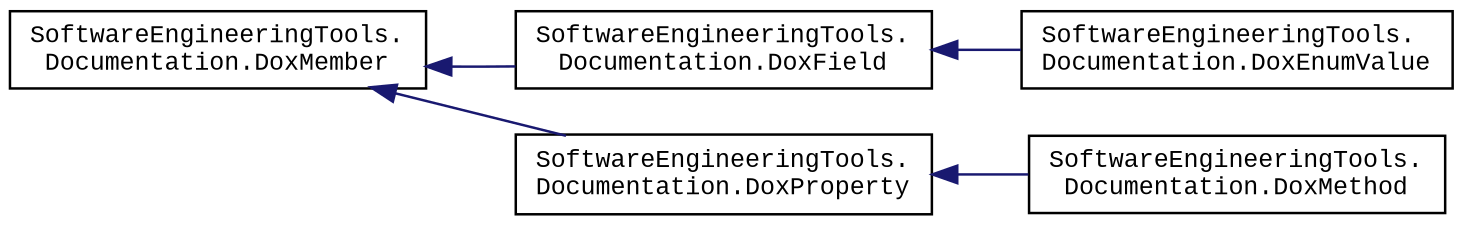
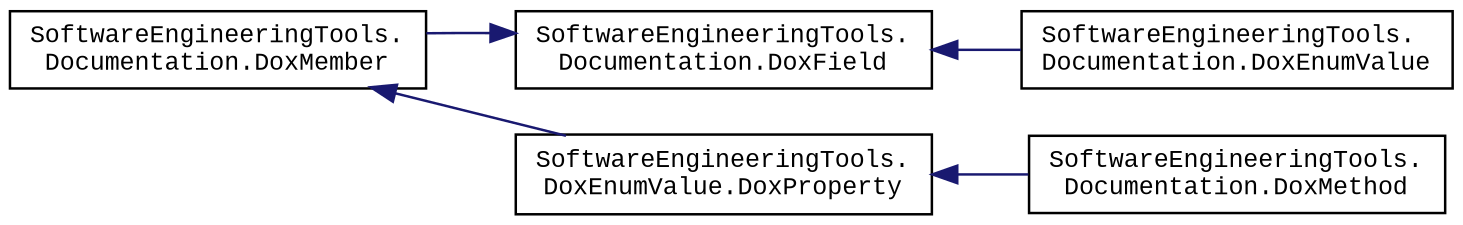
edge "SoftwareEngineeringTools. Documentation.DoxField" -> "SoftwareEngineeringTools. Documentation.DoxMember": reversed
node "SoftwareEngineeringTools. Documentation.DoxProperty": label "SoftwareEngineeringTools. Documentation.DoxProperty" -> "SoftwareEngineeringTools. DoxEnumValue.DoxProperty"
